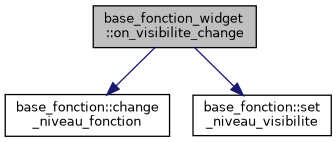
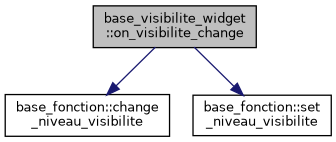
node "base_fonction_widget ::on_visibilite_change": label "base_fonction_widget ::on_visibilite_change" -> "base_visibilite_widget ::on_visibilite_change"
node "base_fonction::change _niveau_fonction": label "base_fonction::change _niveau_fonction" -> "base_fonction::change _niveau_visibilite"
